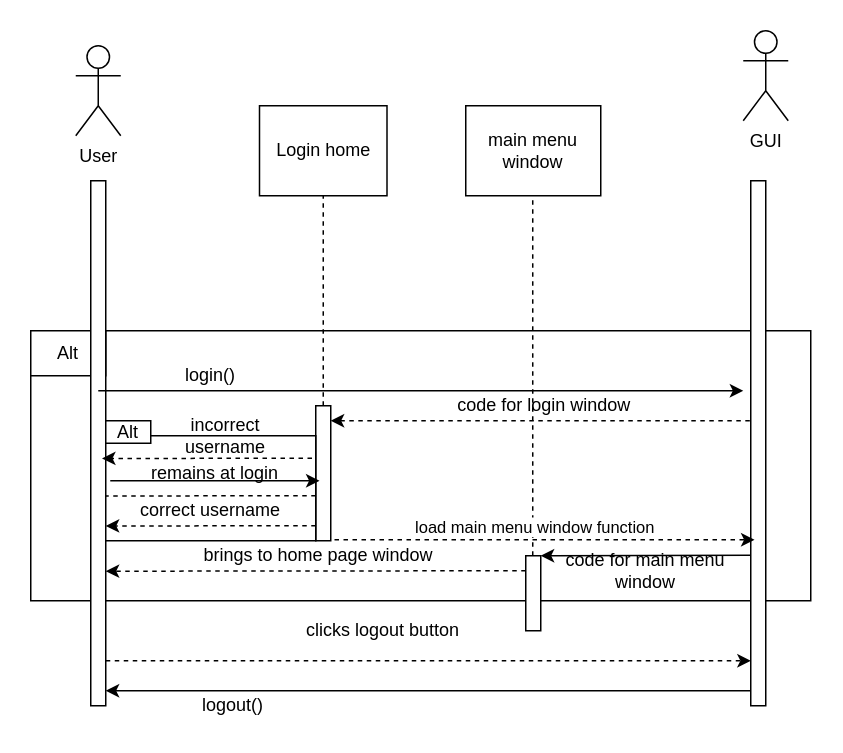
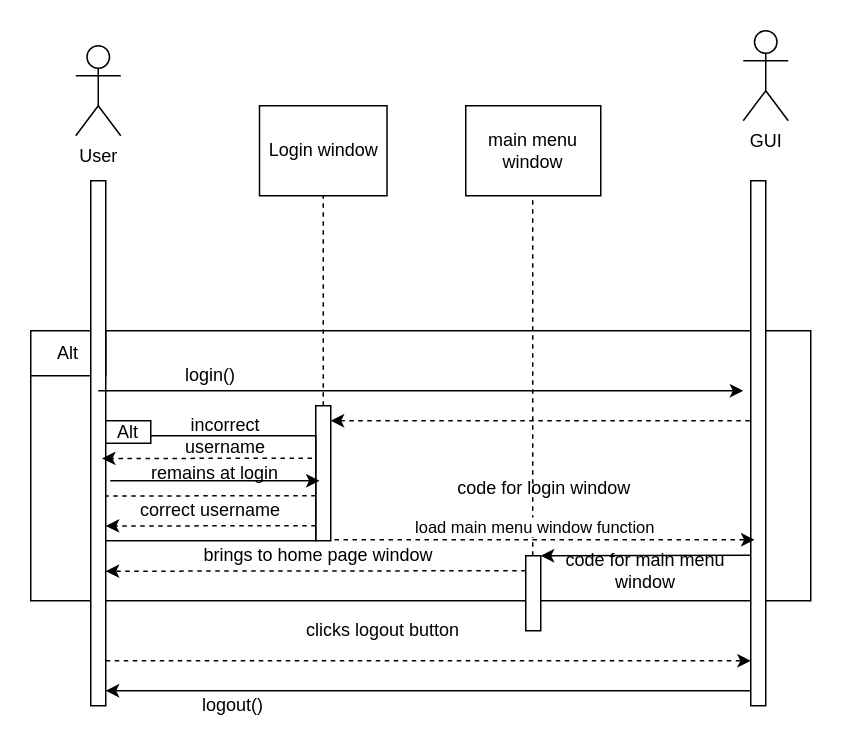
node "Login home": label "Login home" -> "Login window"
node "code for login window": moved (545, 406) -> (545, 488)
